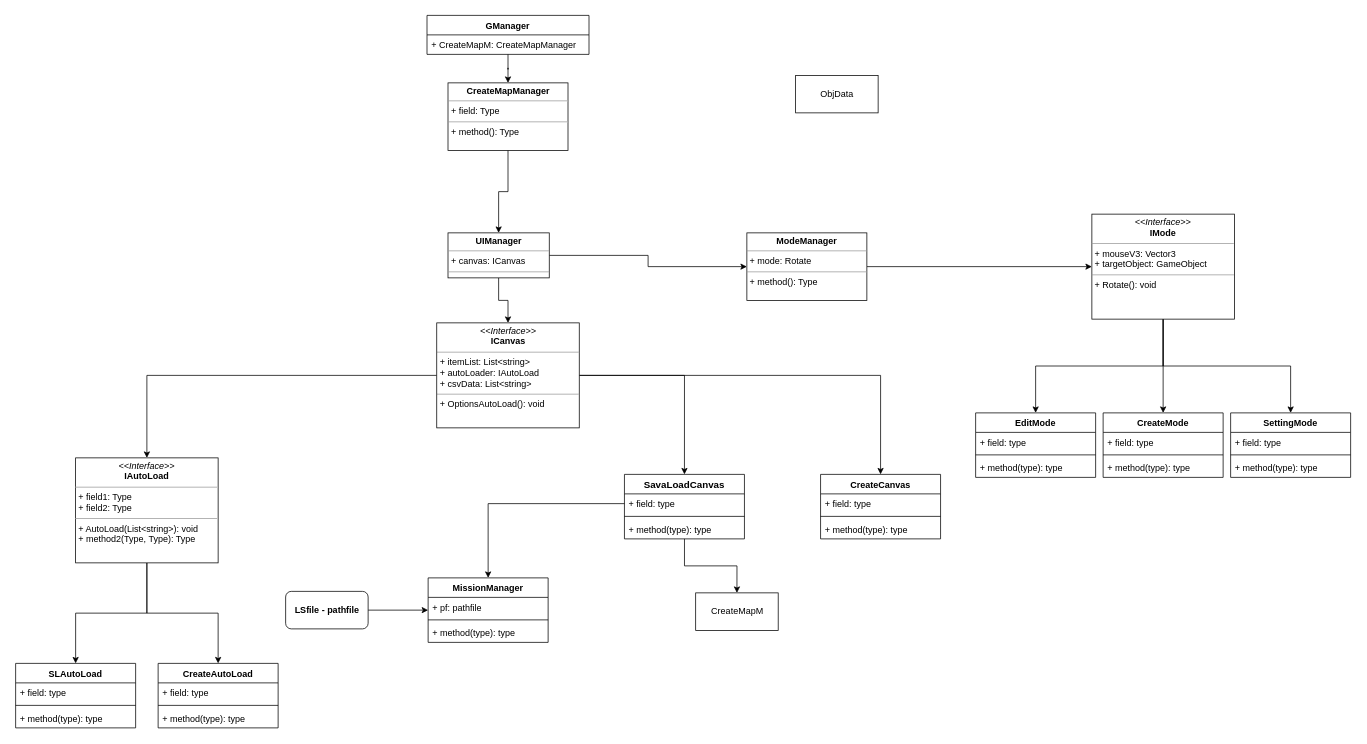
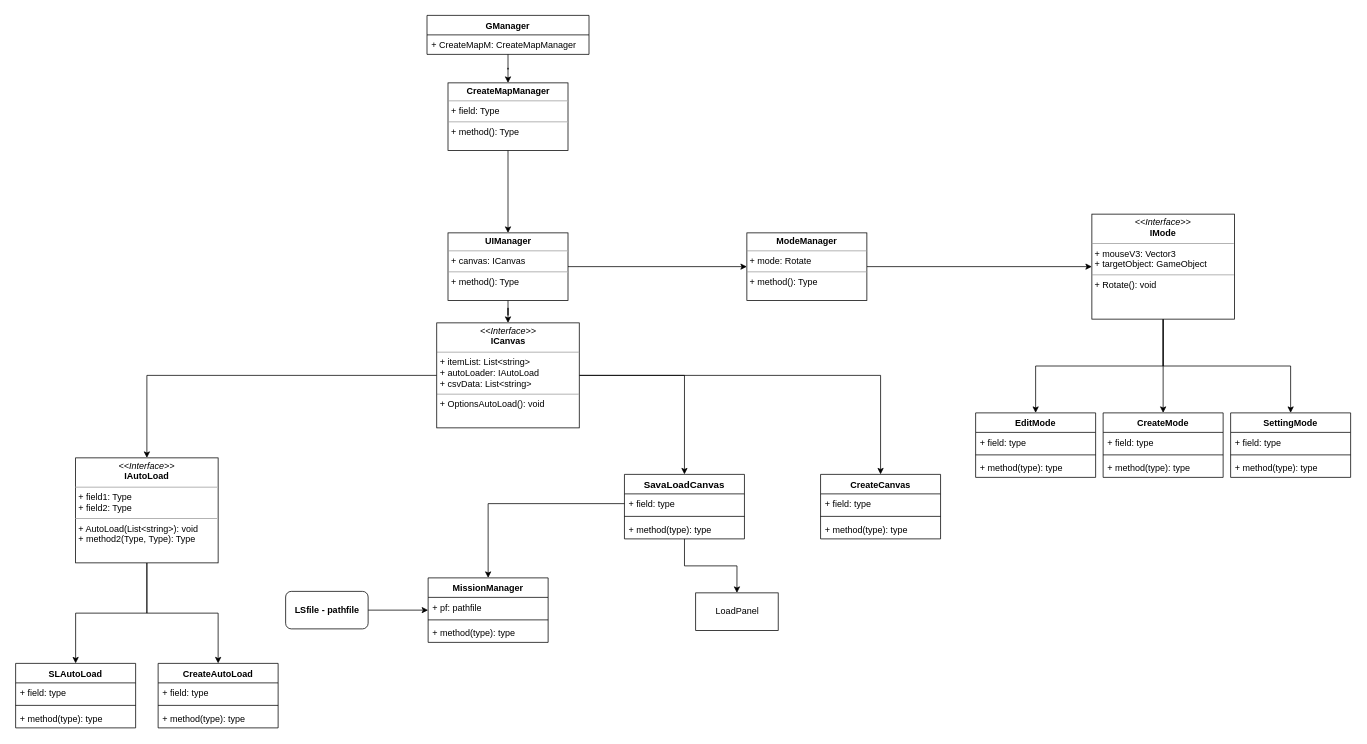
node "ObjData": removed
node "UIManager + canvas: ICanvas + method(): Type": size 101x45 -> 120x68
node "CreateMapM": label "CreateMapM" -> "LoadPanel"
